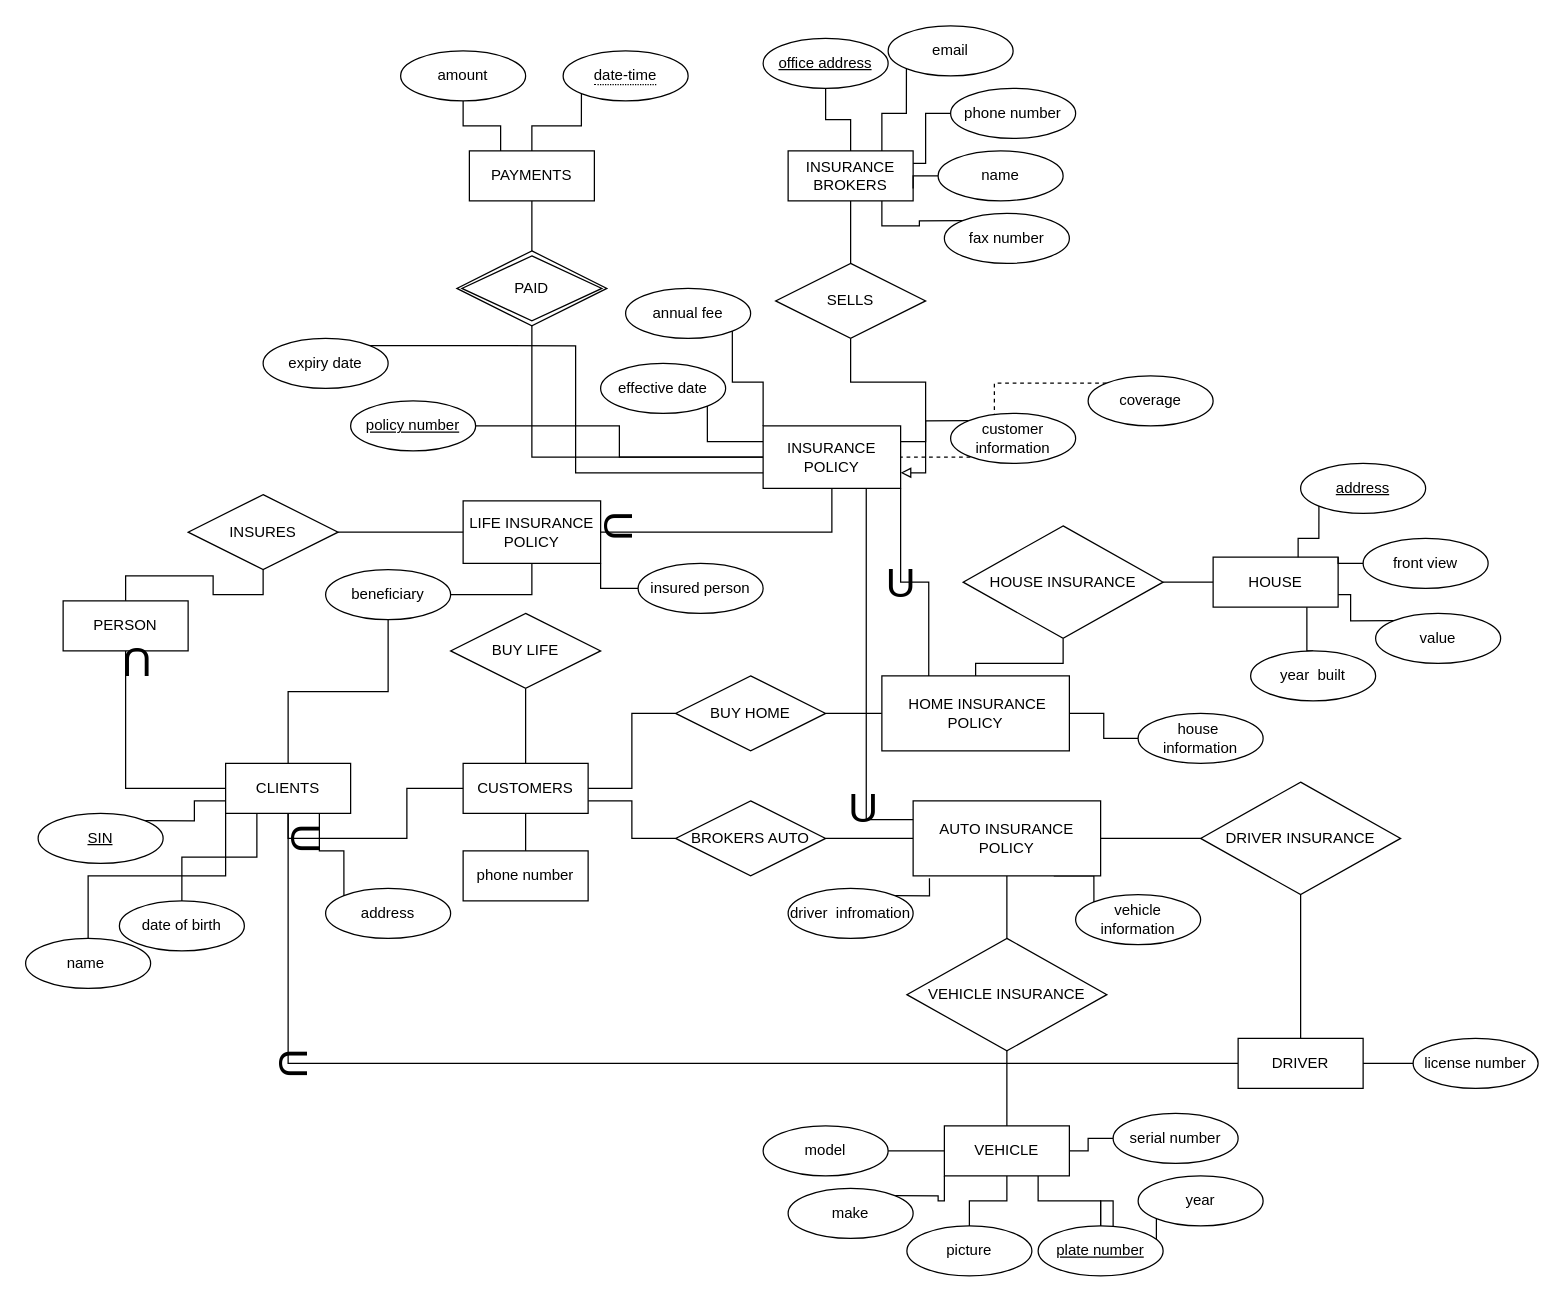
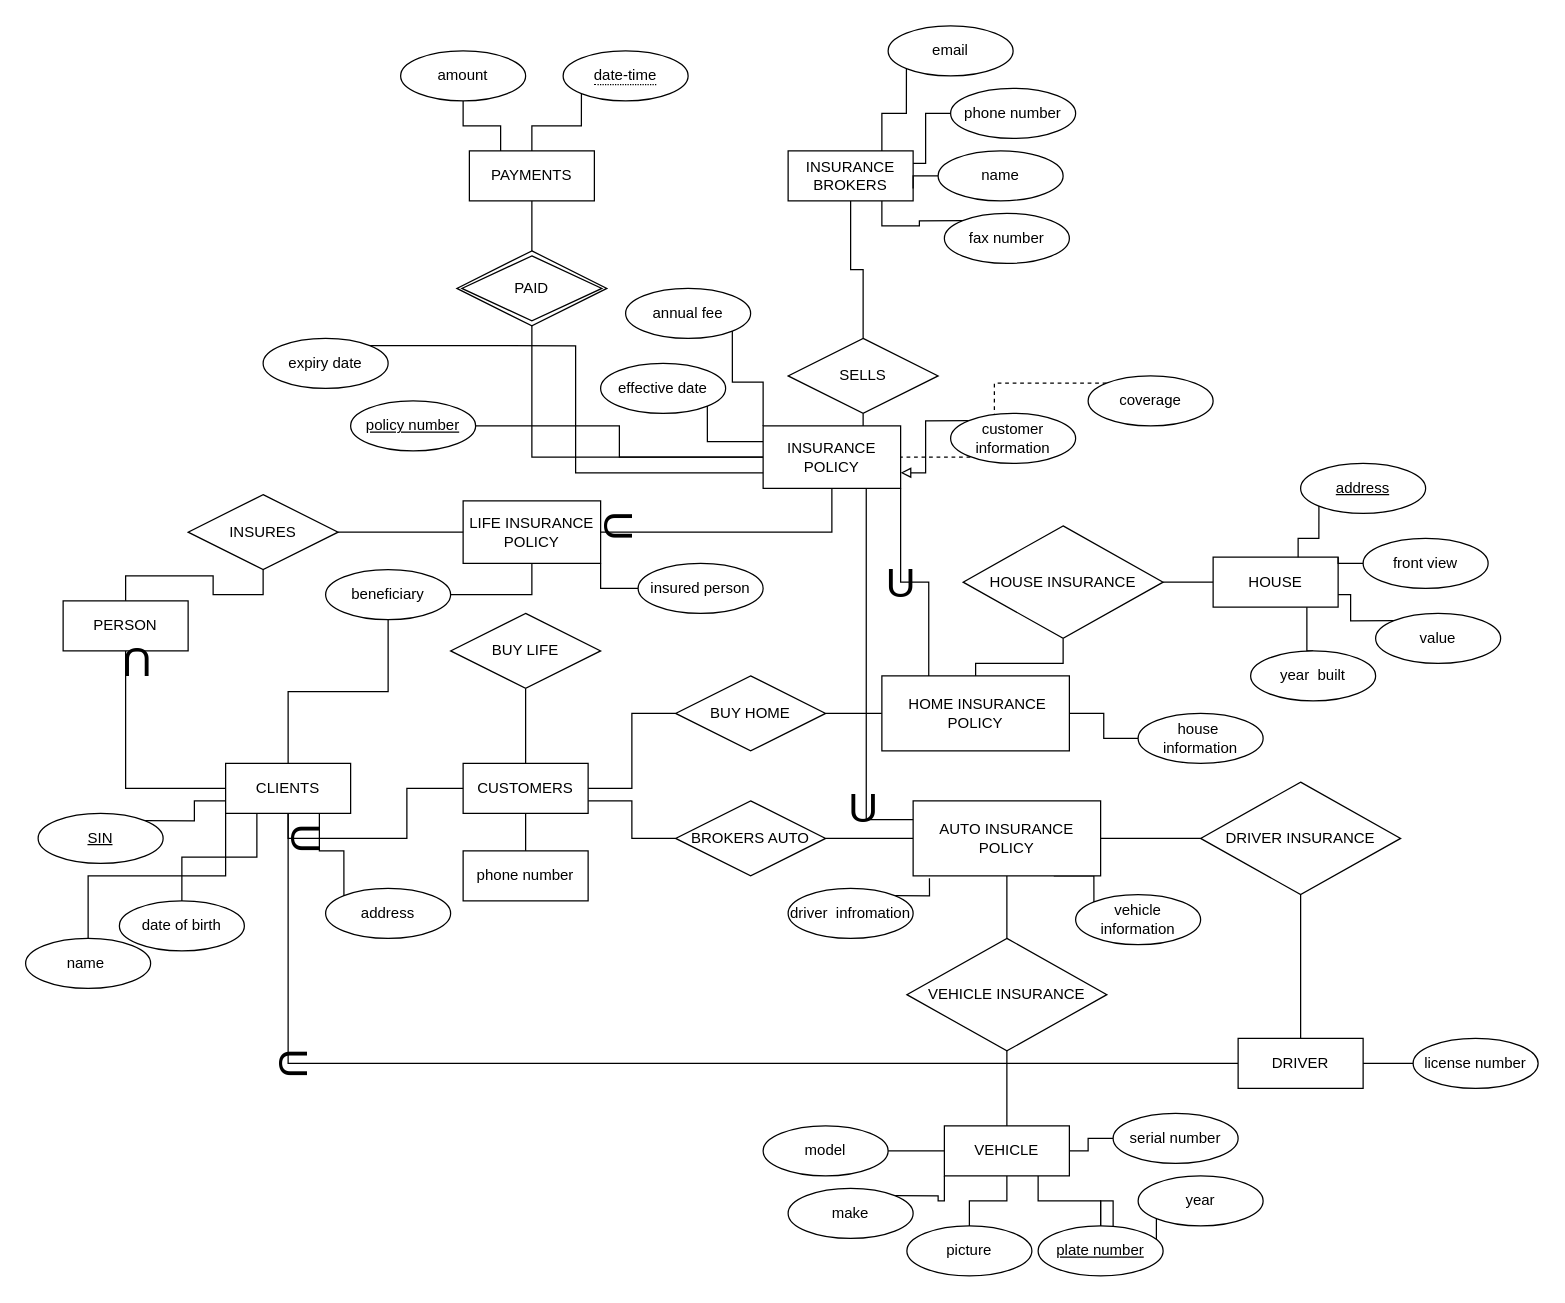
node "office address": removed
edge "office address" -- "INSURANCE BROKERS": removed
node "SELLS": moved (851, 301) -> (863, 376)
